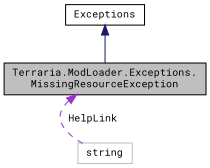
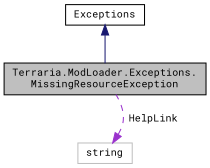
edge "string" -> "Terraria.ModLoader.Exceptions. MissingResourceException": reversed
